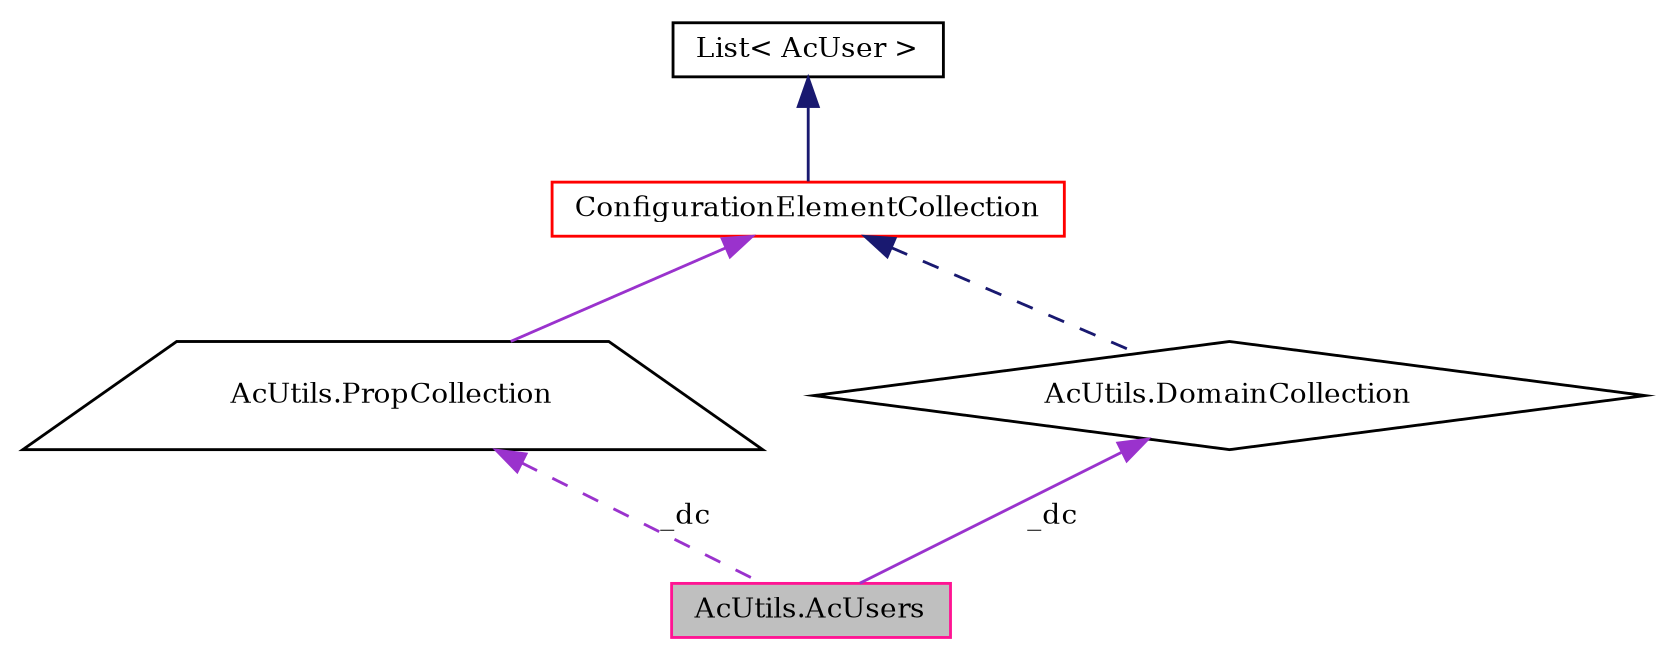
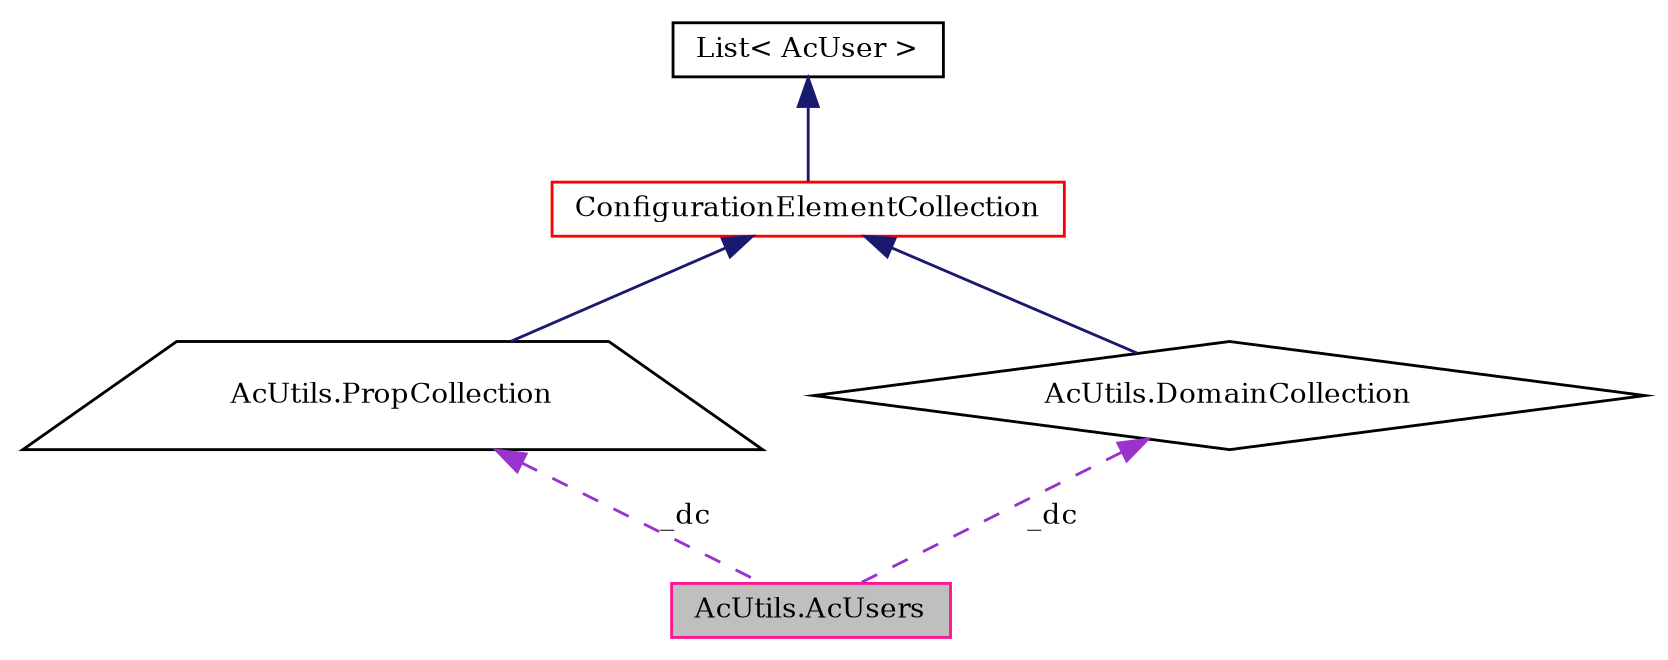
edge "AcUtils.PropCollection" -> "ConfigurationElementCollection": color darkorchid3 -> midnightblue
edge "AcUtils.DomainCollection" -> "ConfigurationElementCollection": style dashed -> solid
edge "AcUtils.AcUsers" -> "AcUtils.DomainCollection": style solid -> dashed
